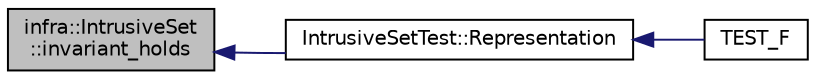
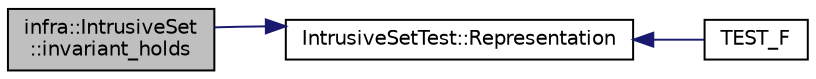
edge "IntrusiveSetTest::Representation" -> "infra::IntrusiveSet ::invariant_holds": reversed
